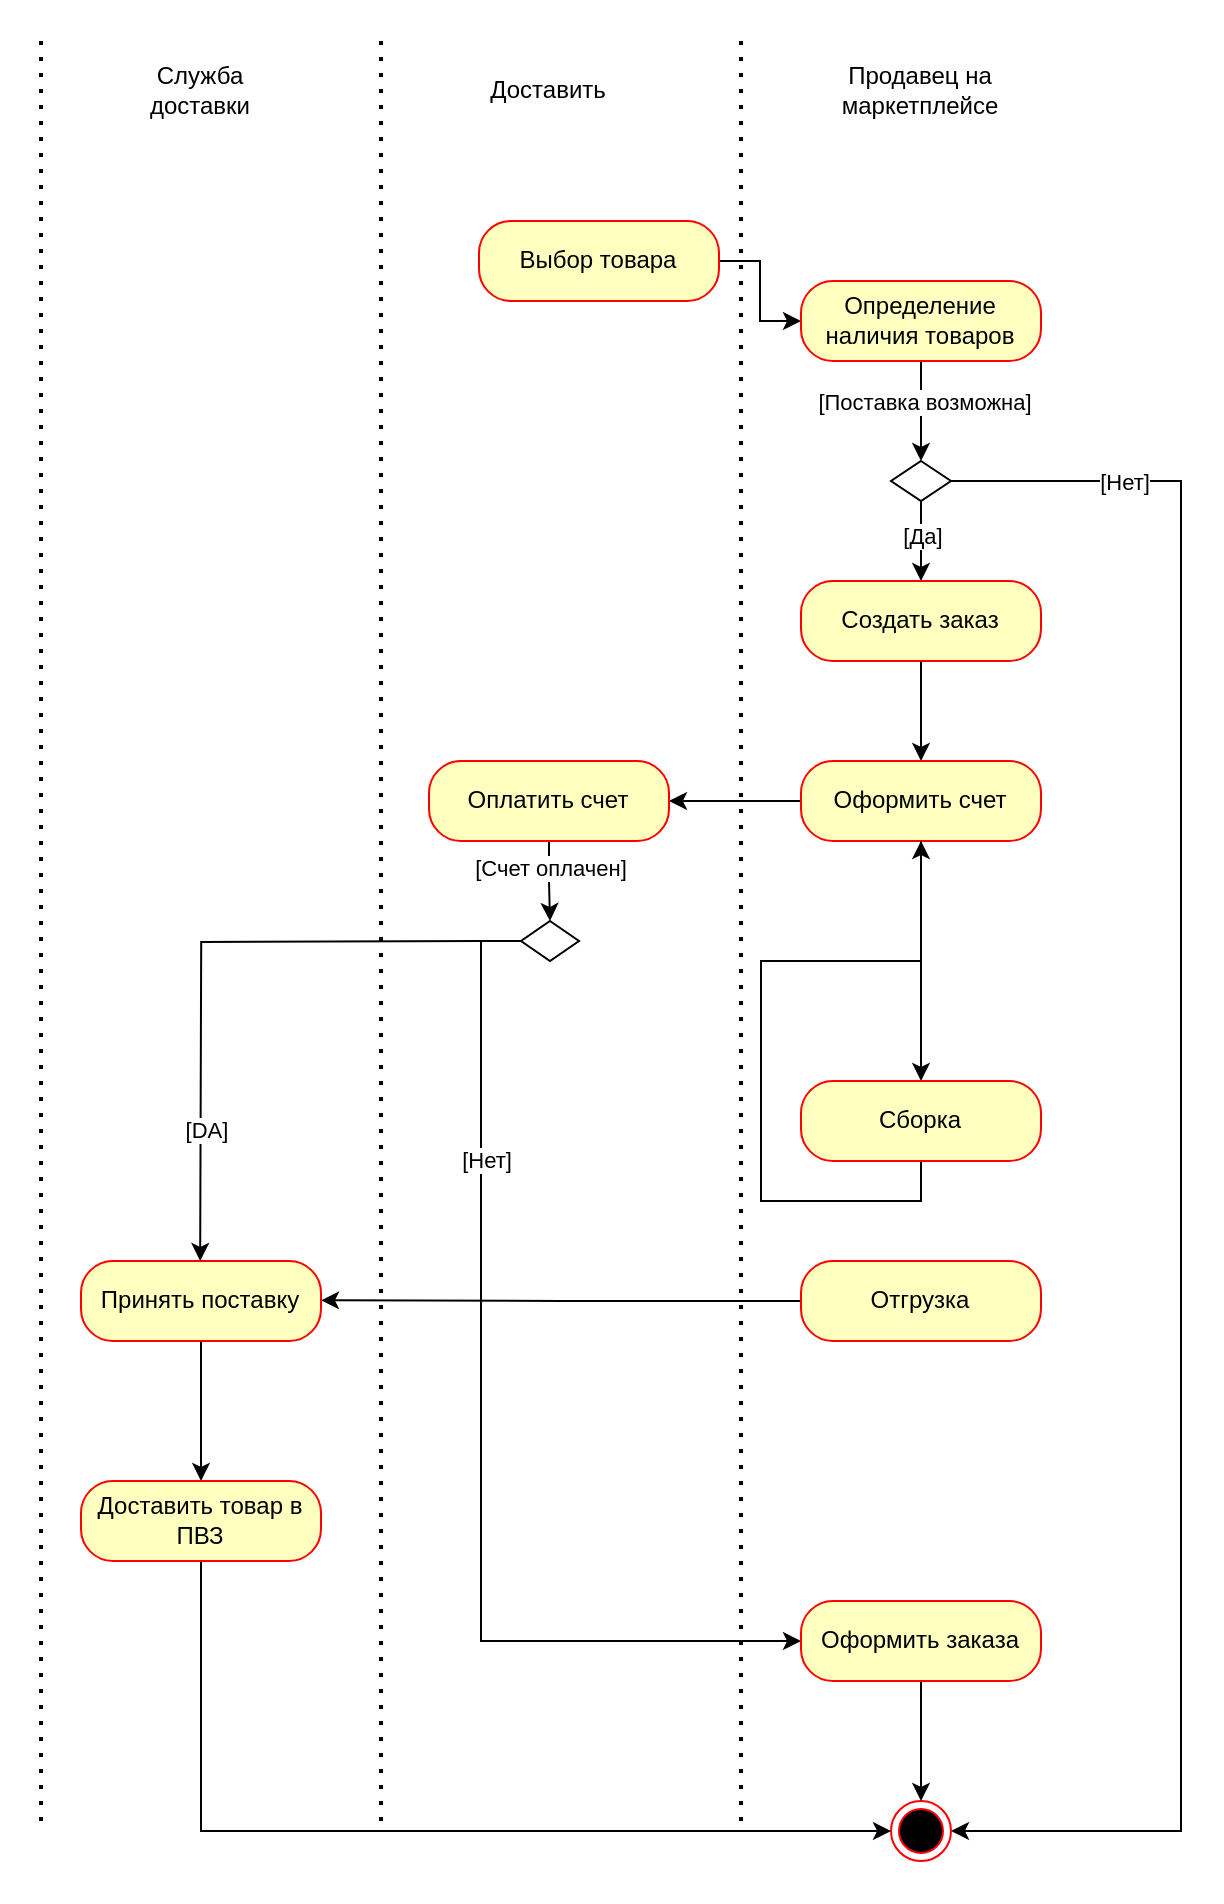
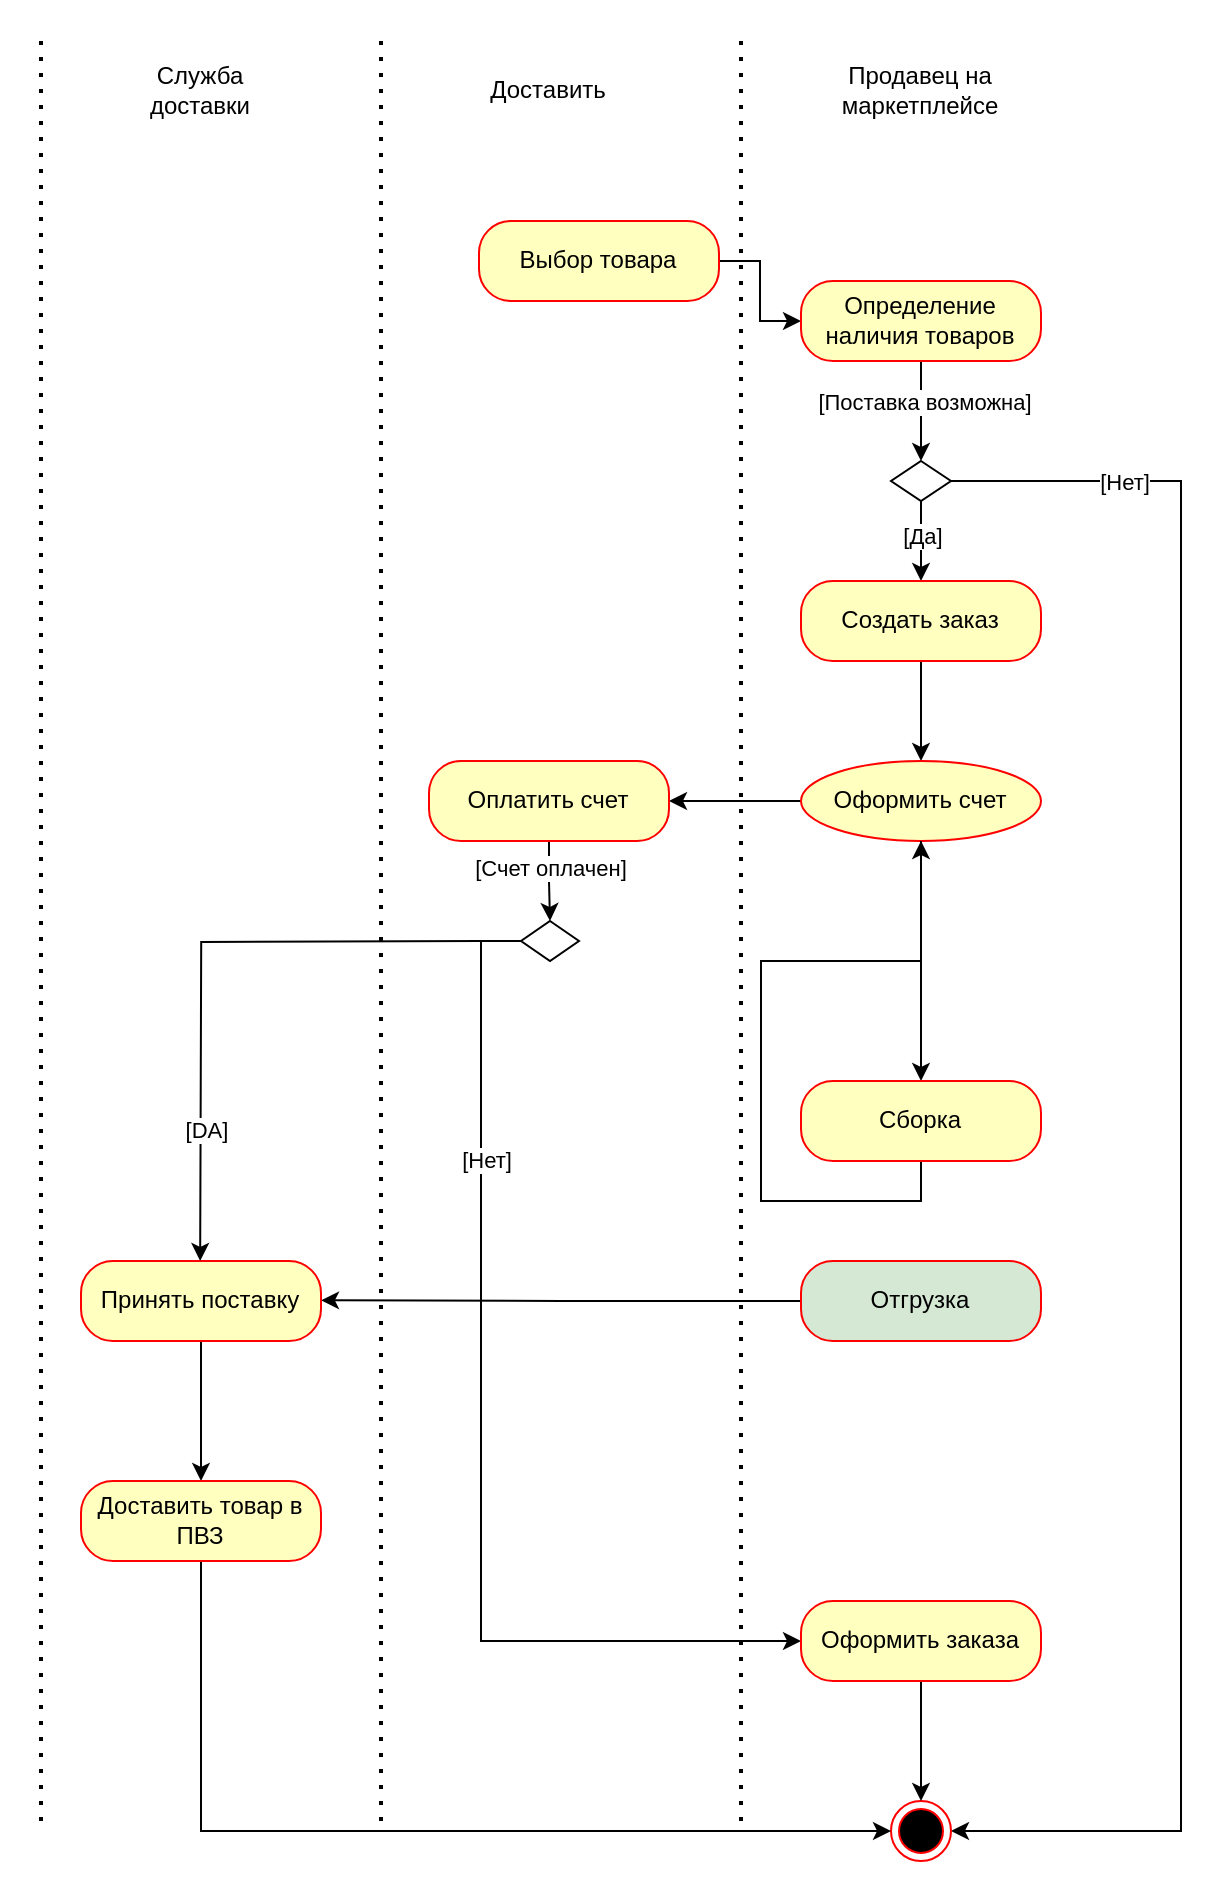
node "Оформить счет": shape rounded rectangle -> ellipse
node "Отгрузка": fillcolor #ffffc0 -> #d5e8d4
